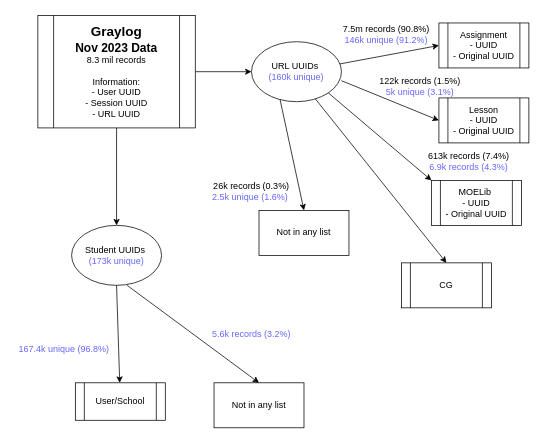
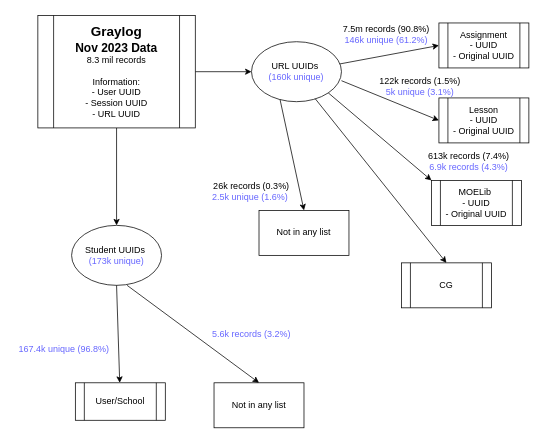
node "7.5m records (90.8%) 146k unique (91.2%)": label "7.5m records (90.8%) 146k unique (91.2%)" -> "7.5m records (90.8%) 146k unique (61.2%)"
